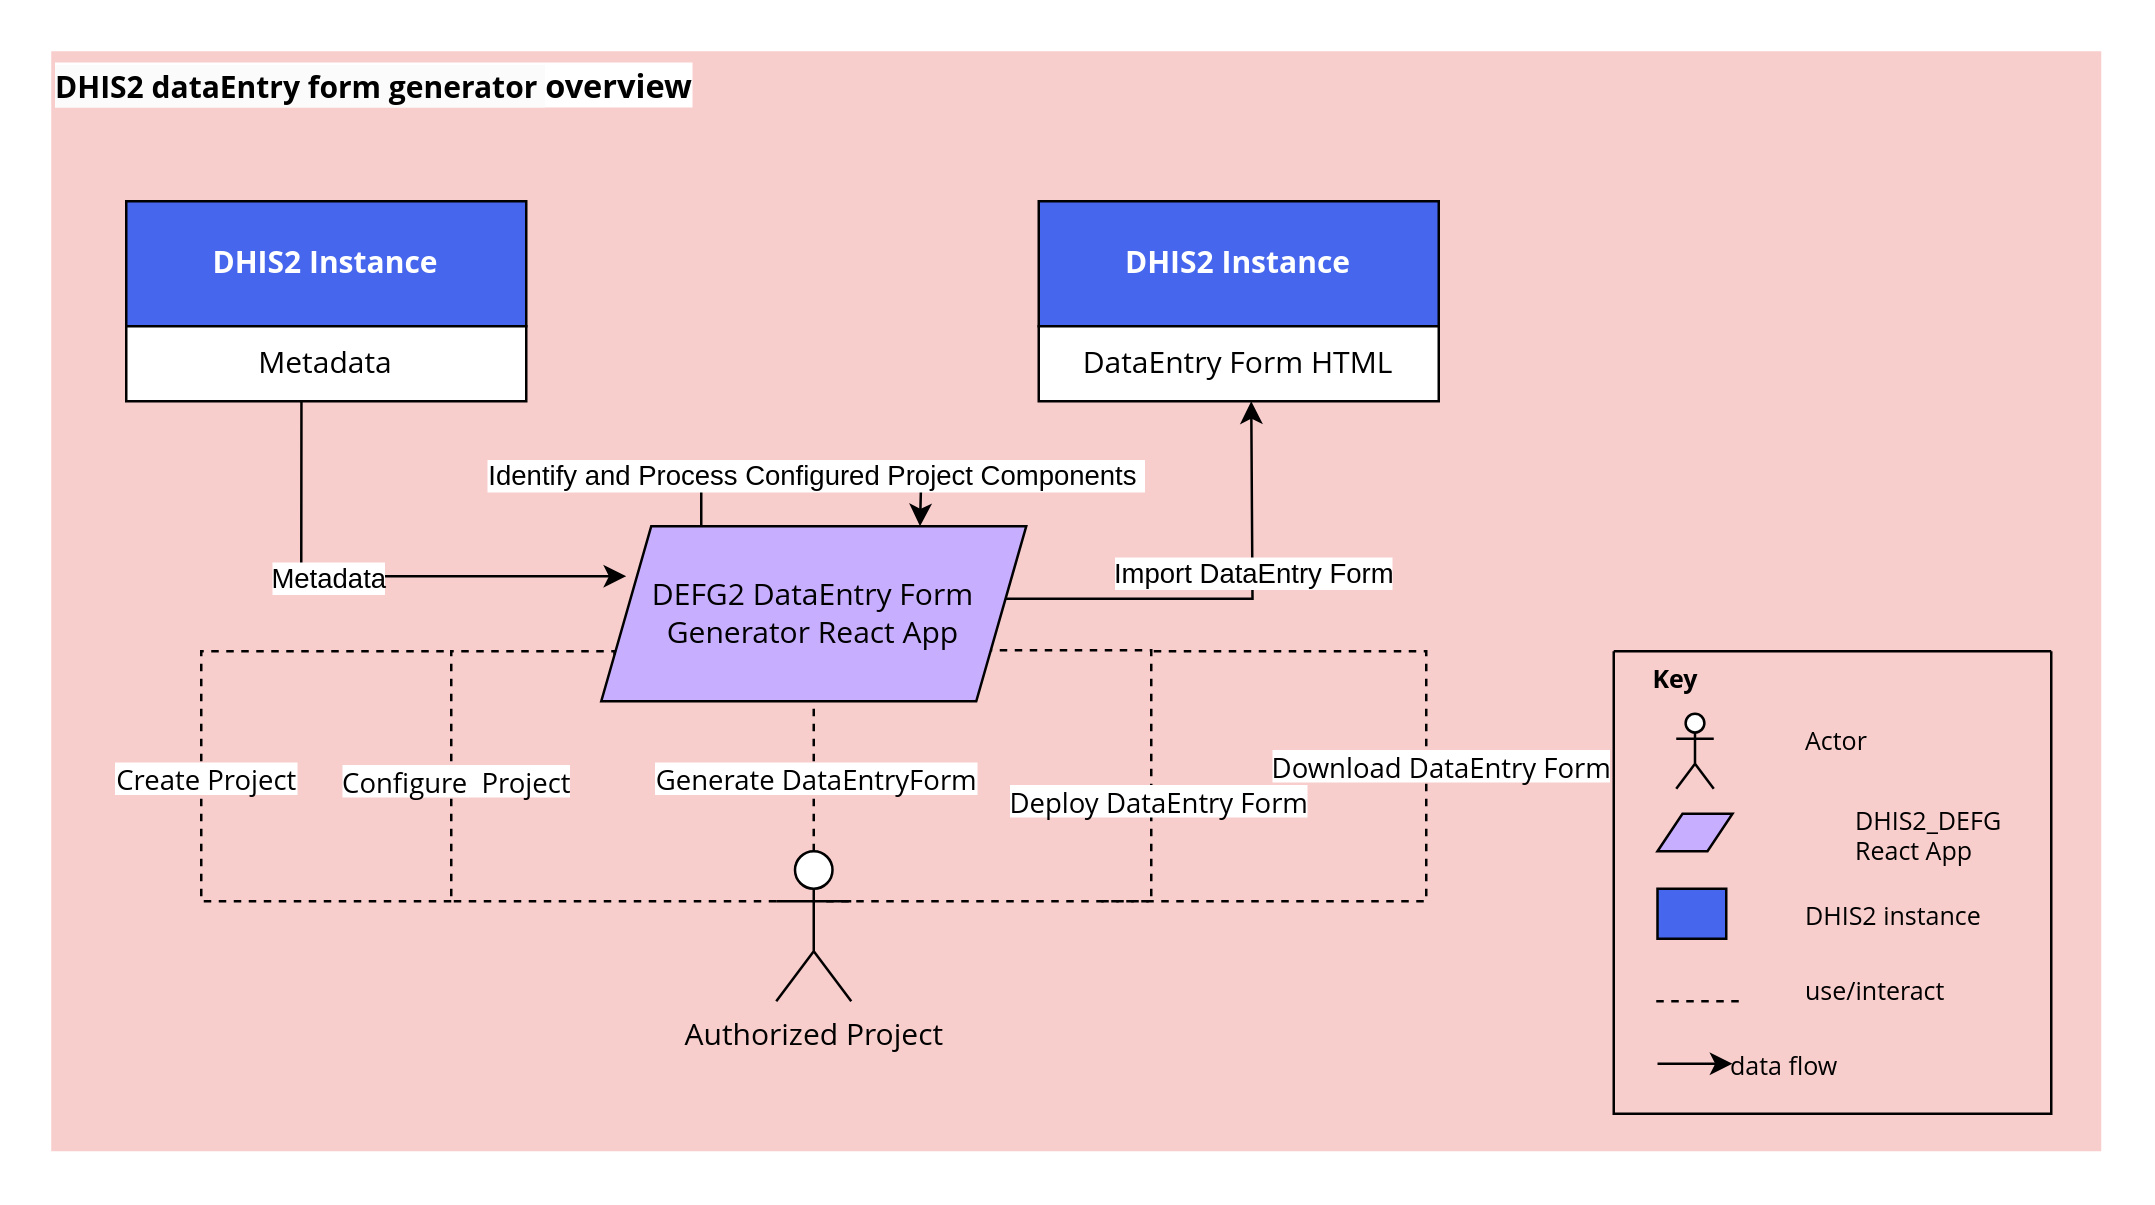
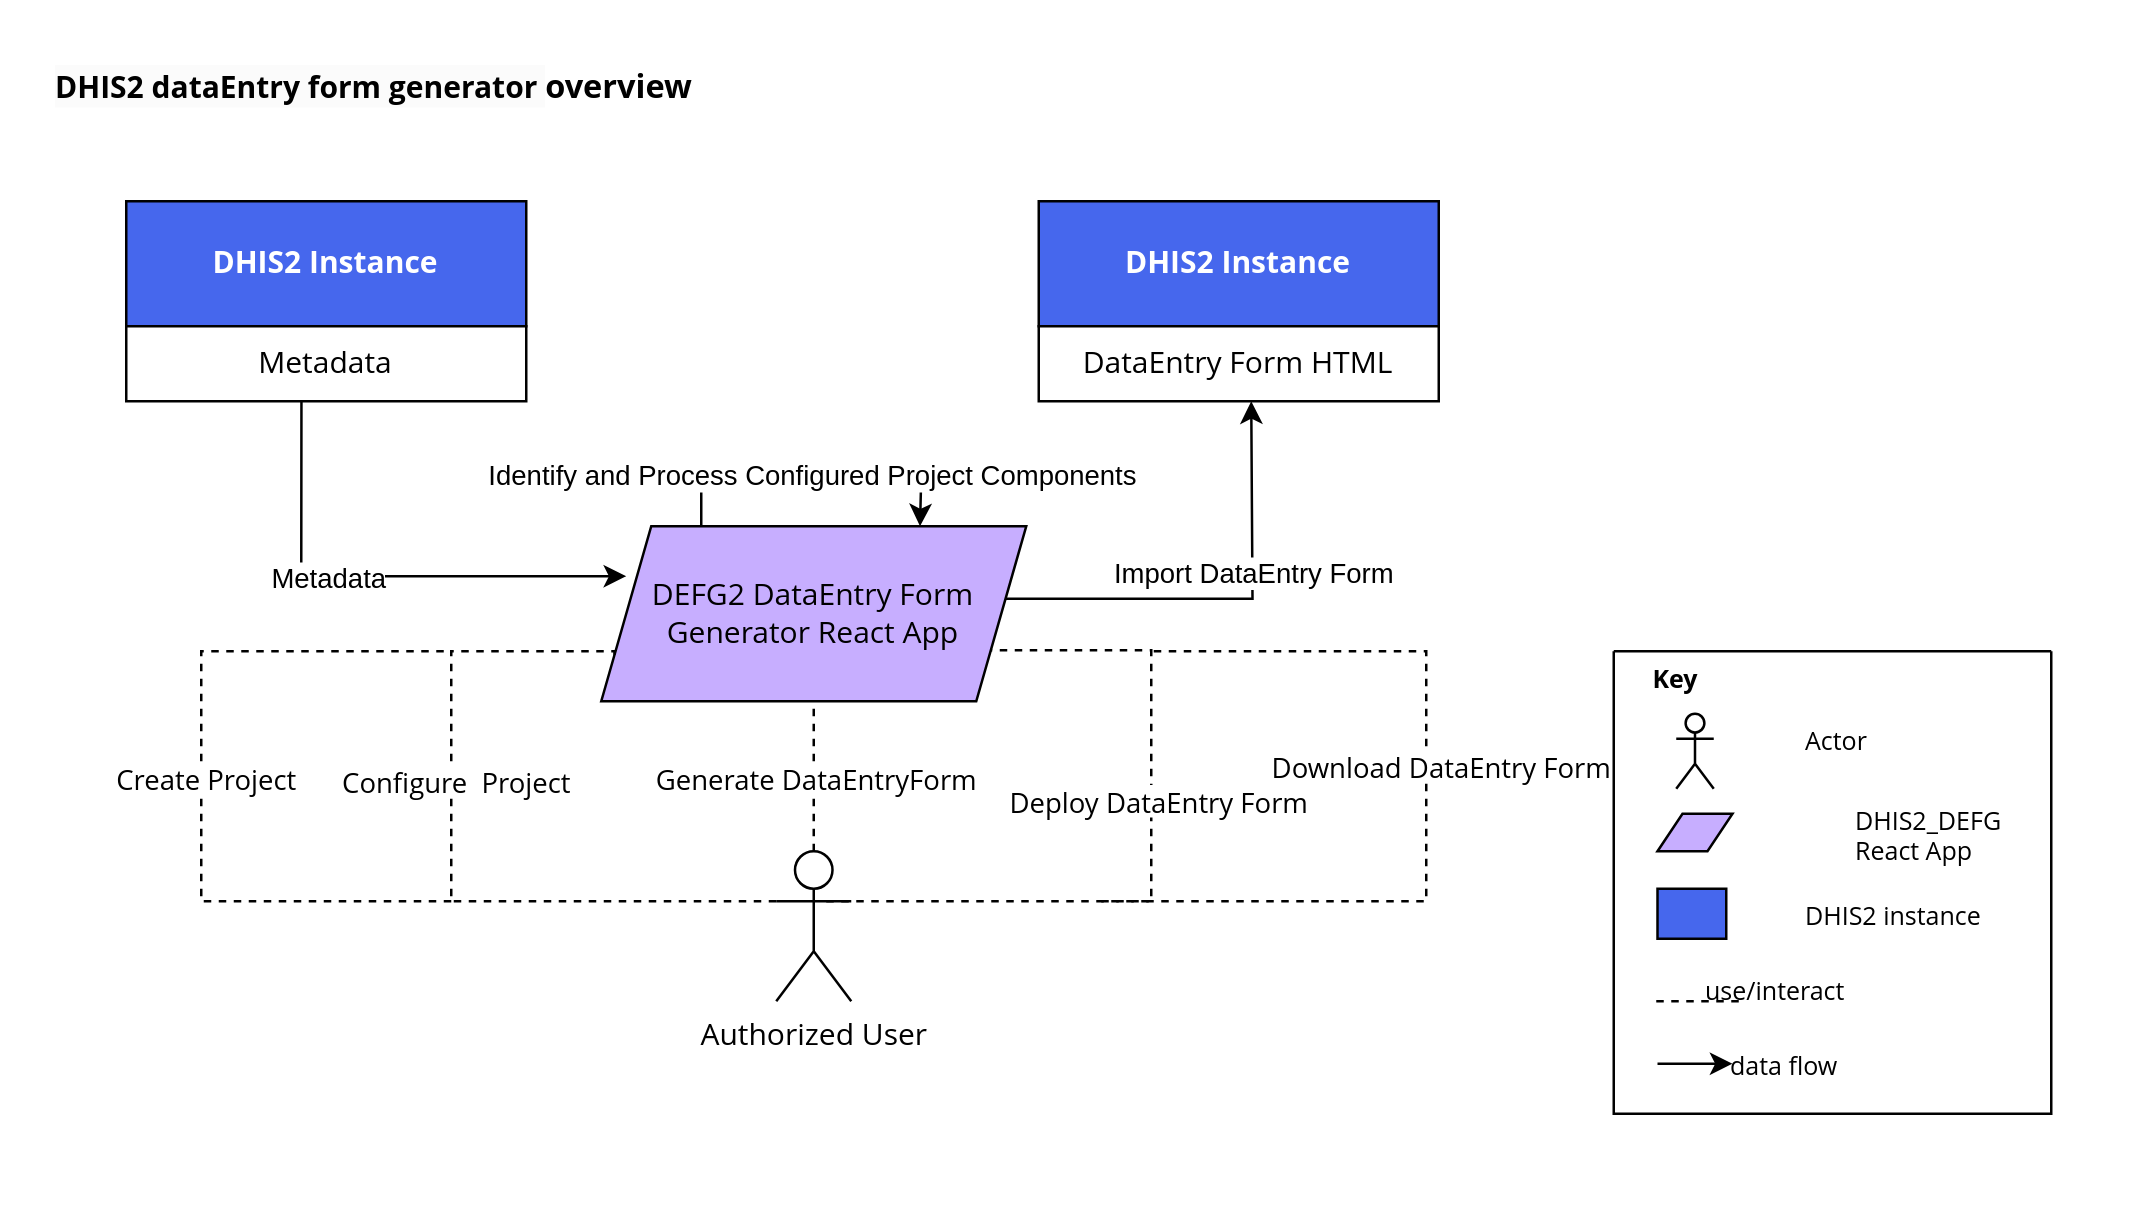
node "DHIS2 dataEntry form generator overview": fillcolor #f8cecc -> #ffffff
node "use/interact": moved (1851, 989) -> (1751, 989)
node "Authorized Project": label "Authorized Project" -> "Authorized User"
